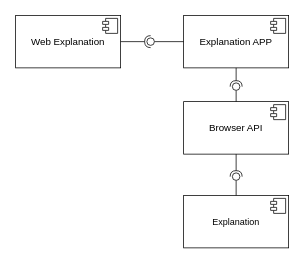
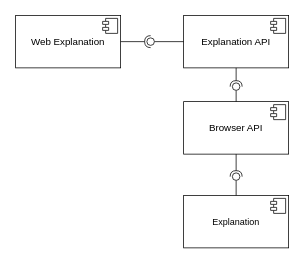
node "Explanation APP": label "Explanation APP" -> "Explanation API"
